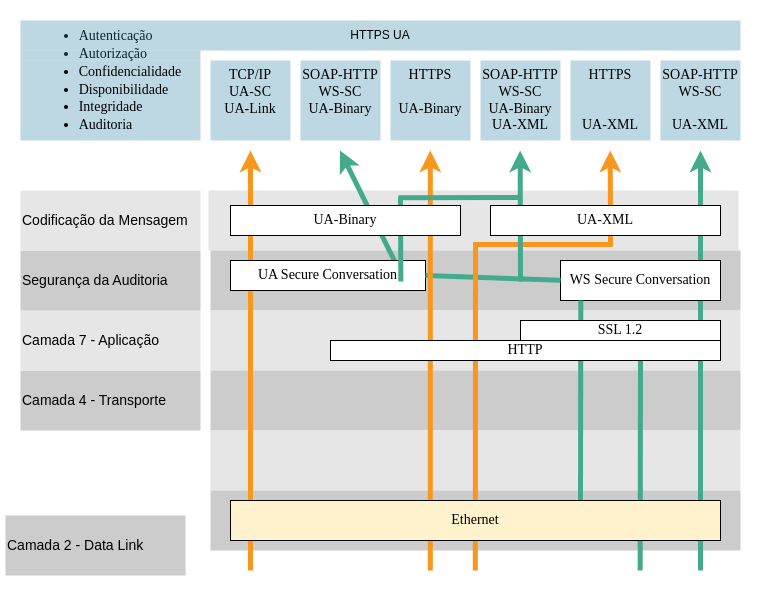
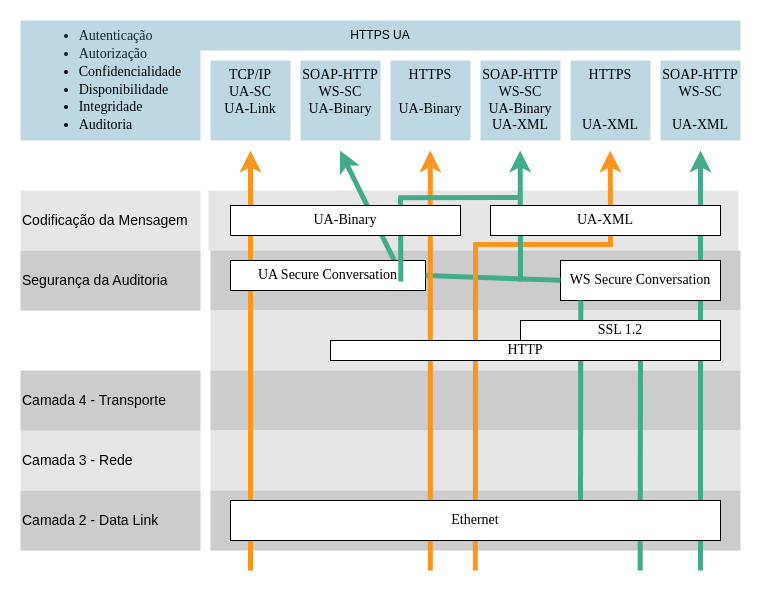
node "Camada 7 - Aplicação": removed
node "Camada 3 - Rede": added
node "Ethernet": fillcolor #fff2cc -> #ffffff
node "Camada 2 - Data Link": moved (96, 546) -> (111, 521)
